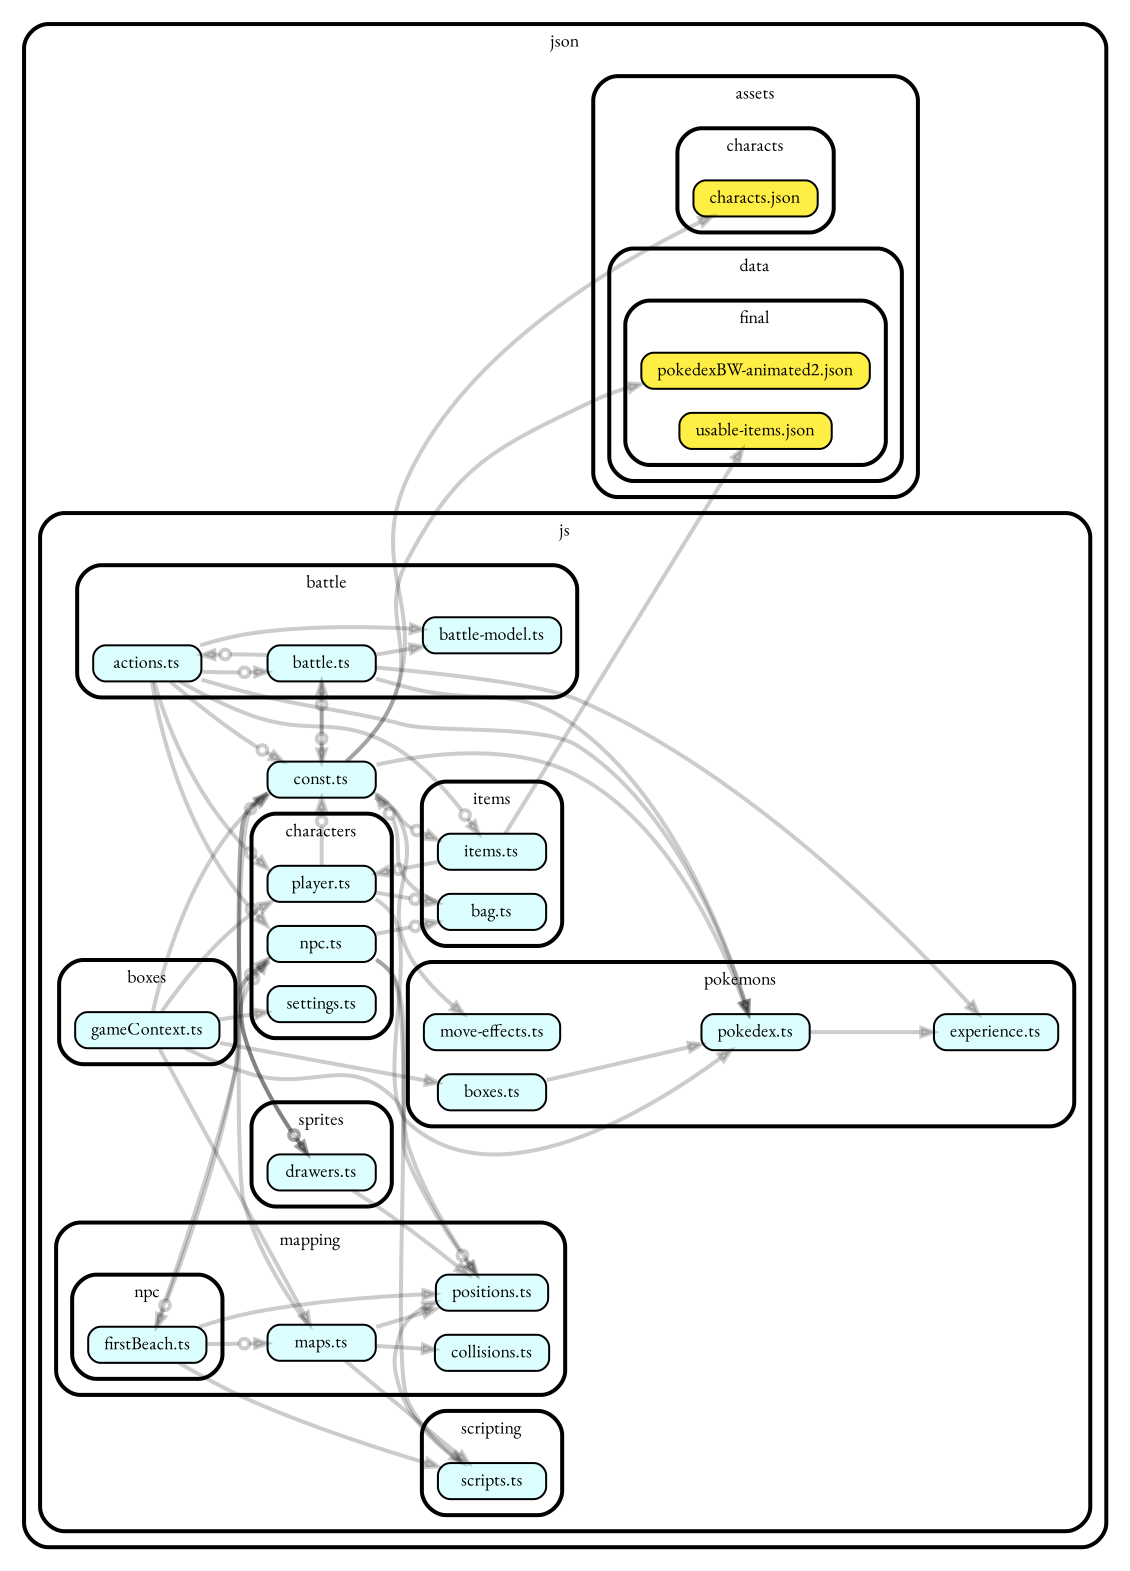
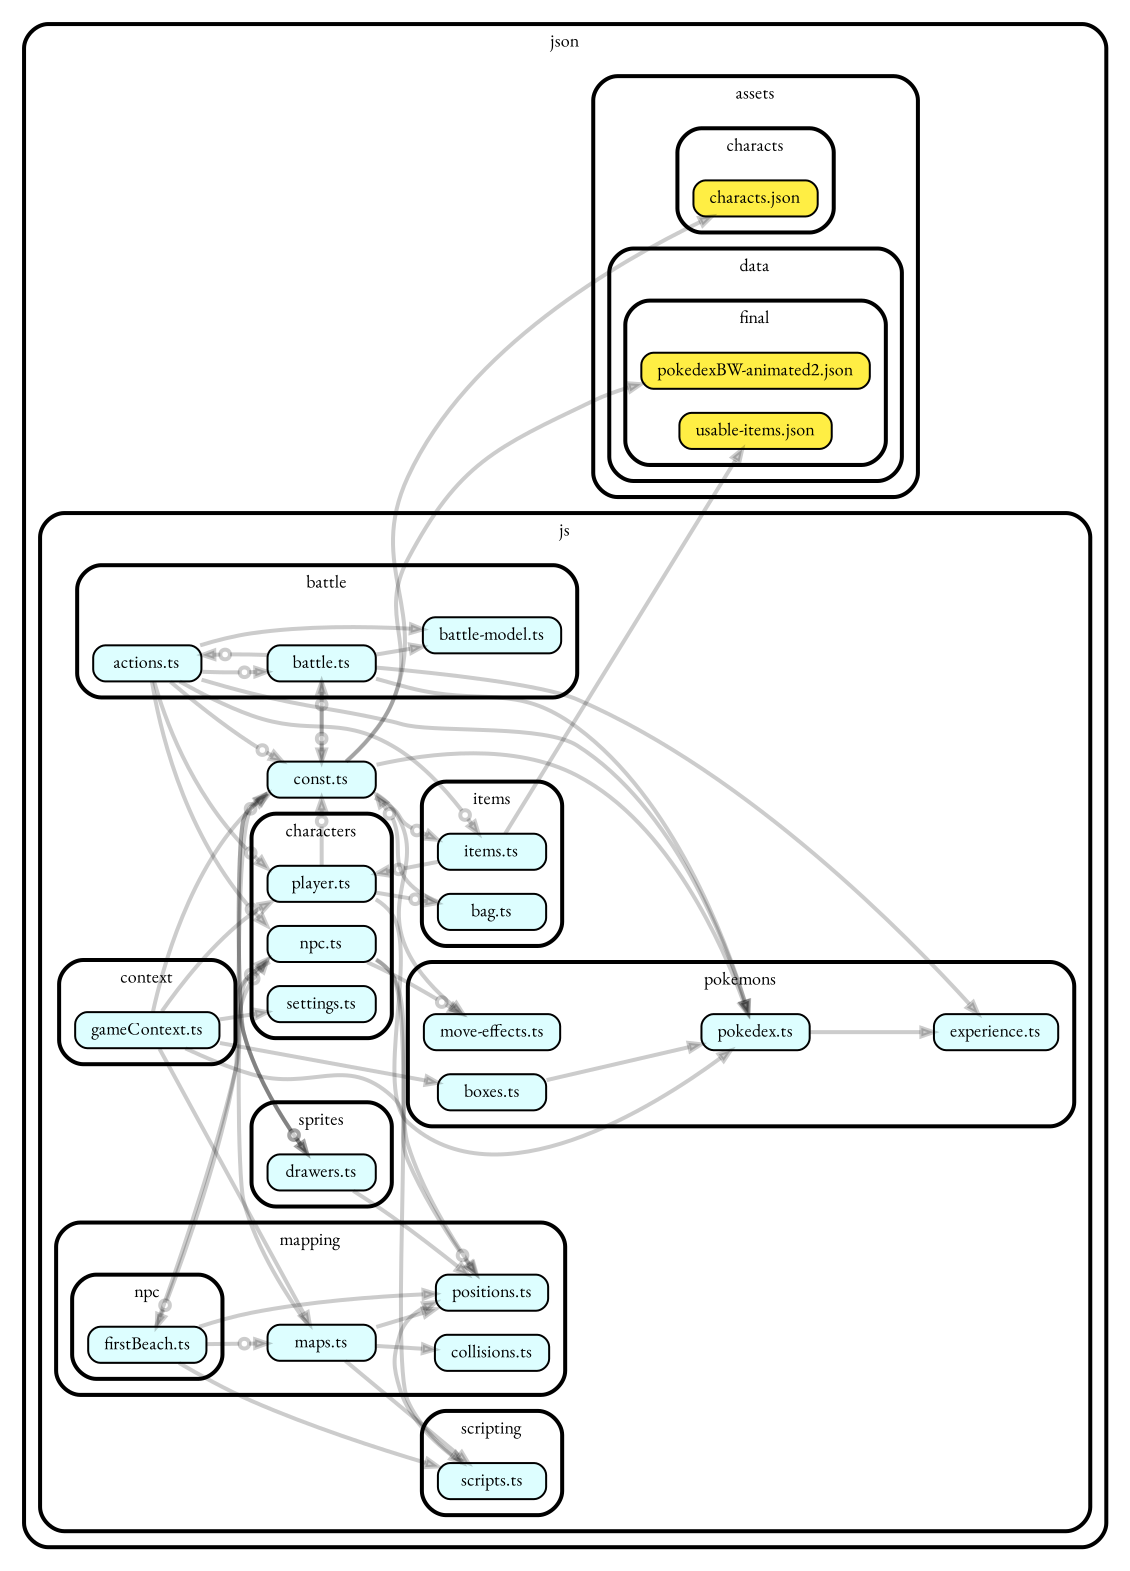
edge "npc.ts" -> "bag.ts": now "npc.ts" -> "move-effects.ts"
cluster "boxes": label "boxes" -> "context"
